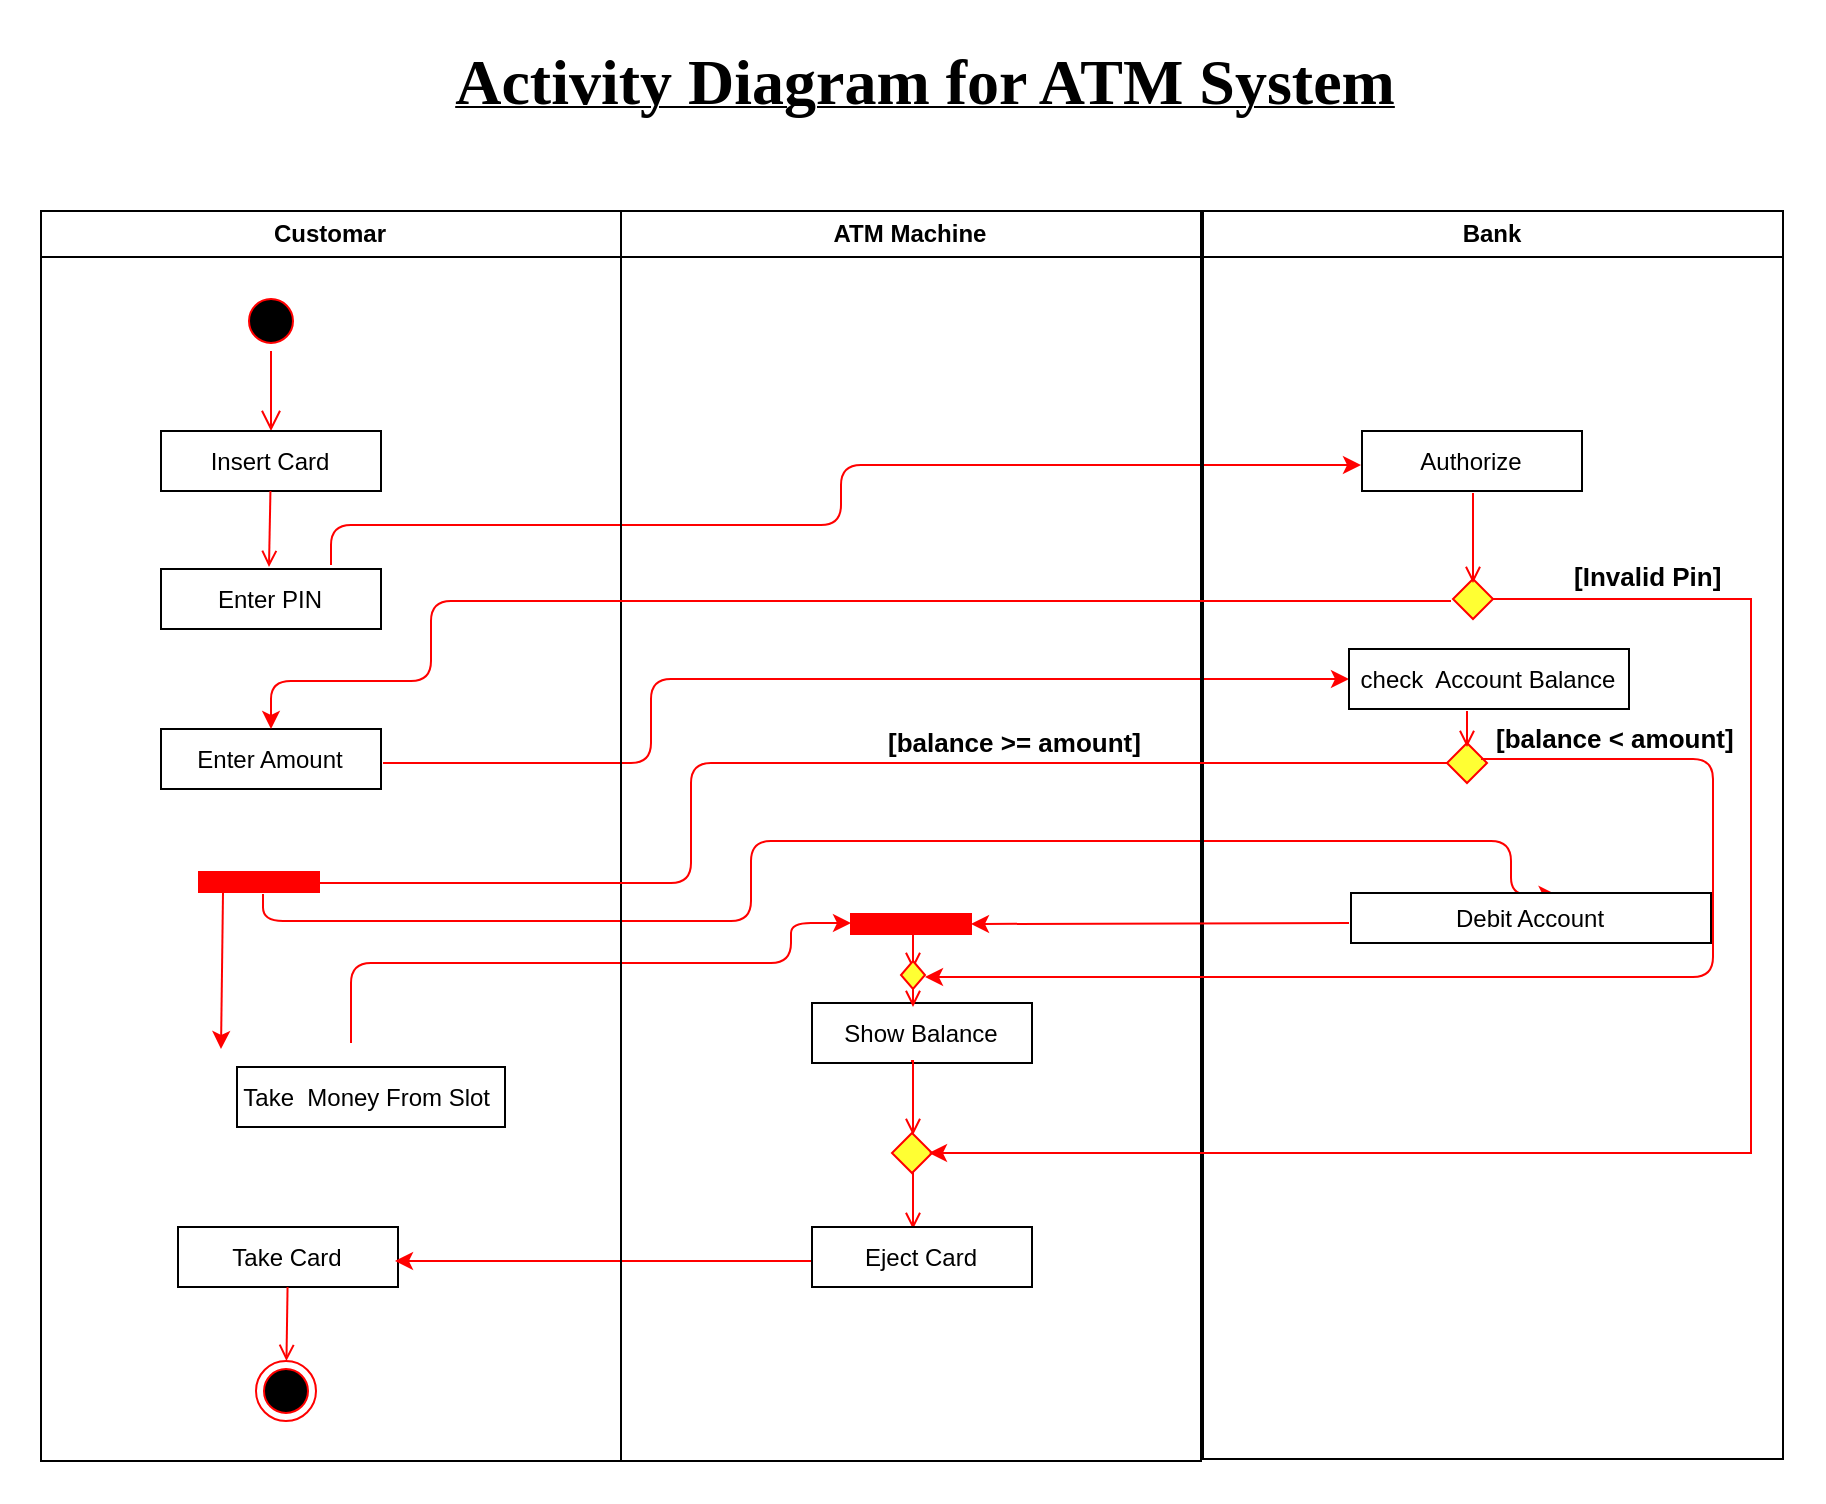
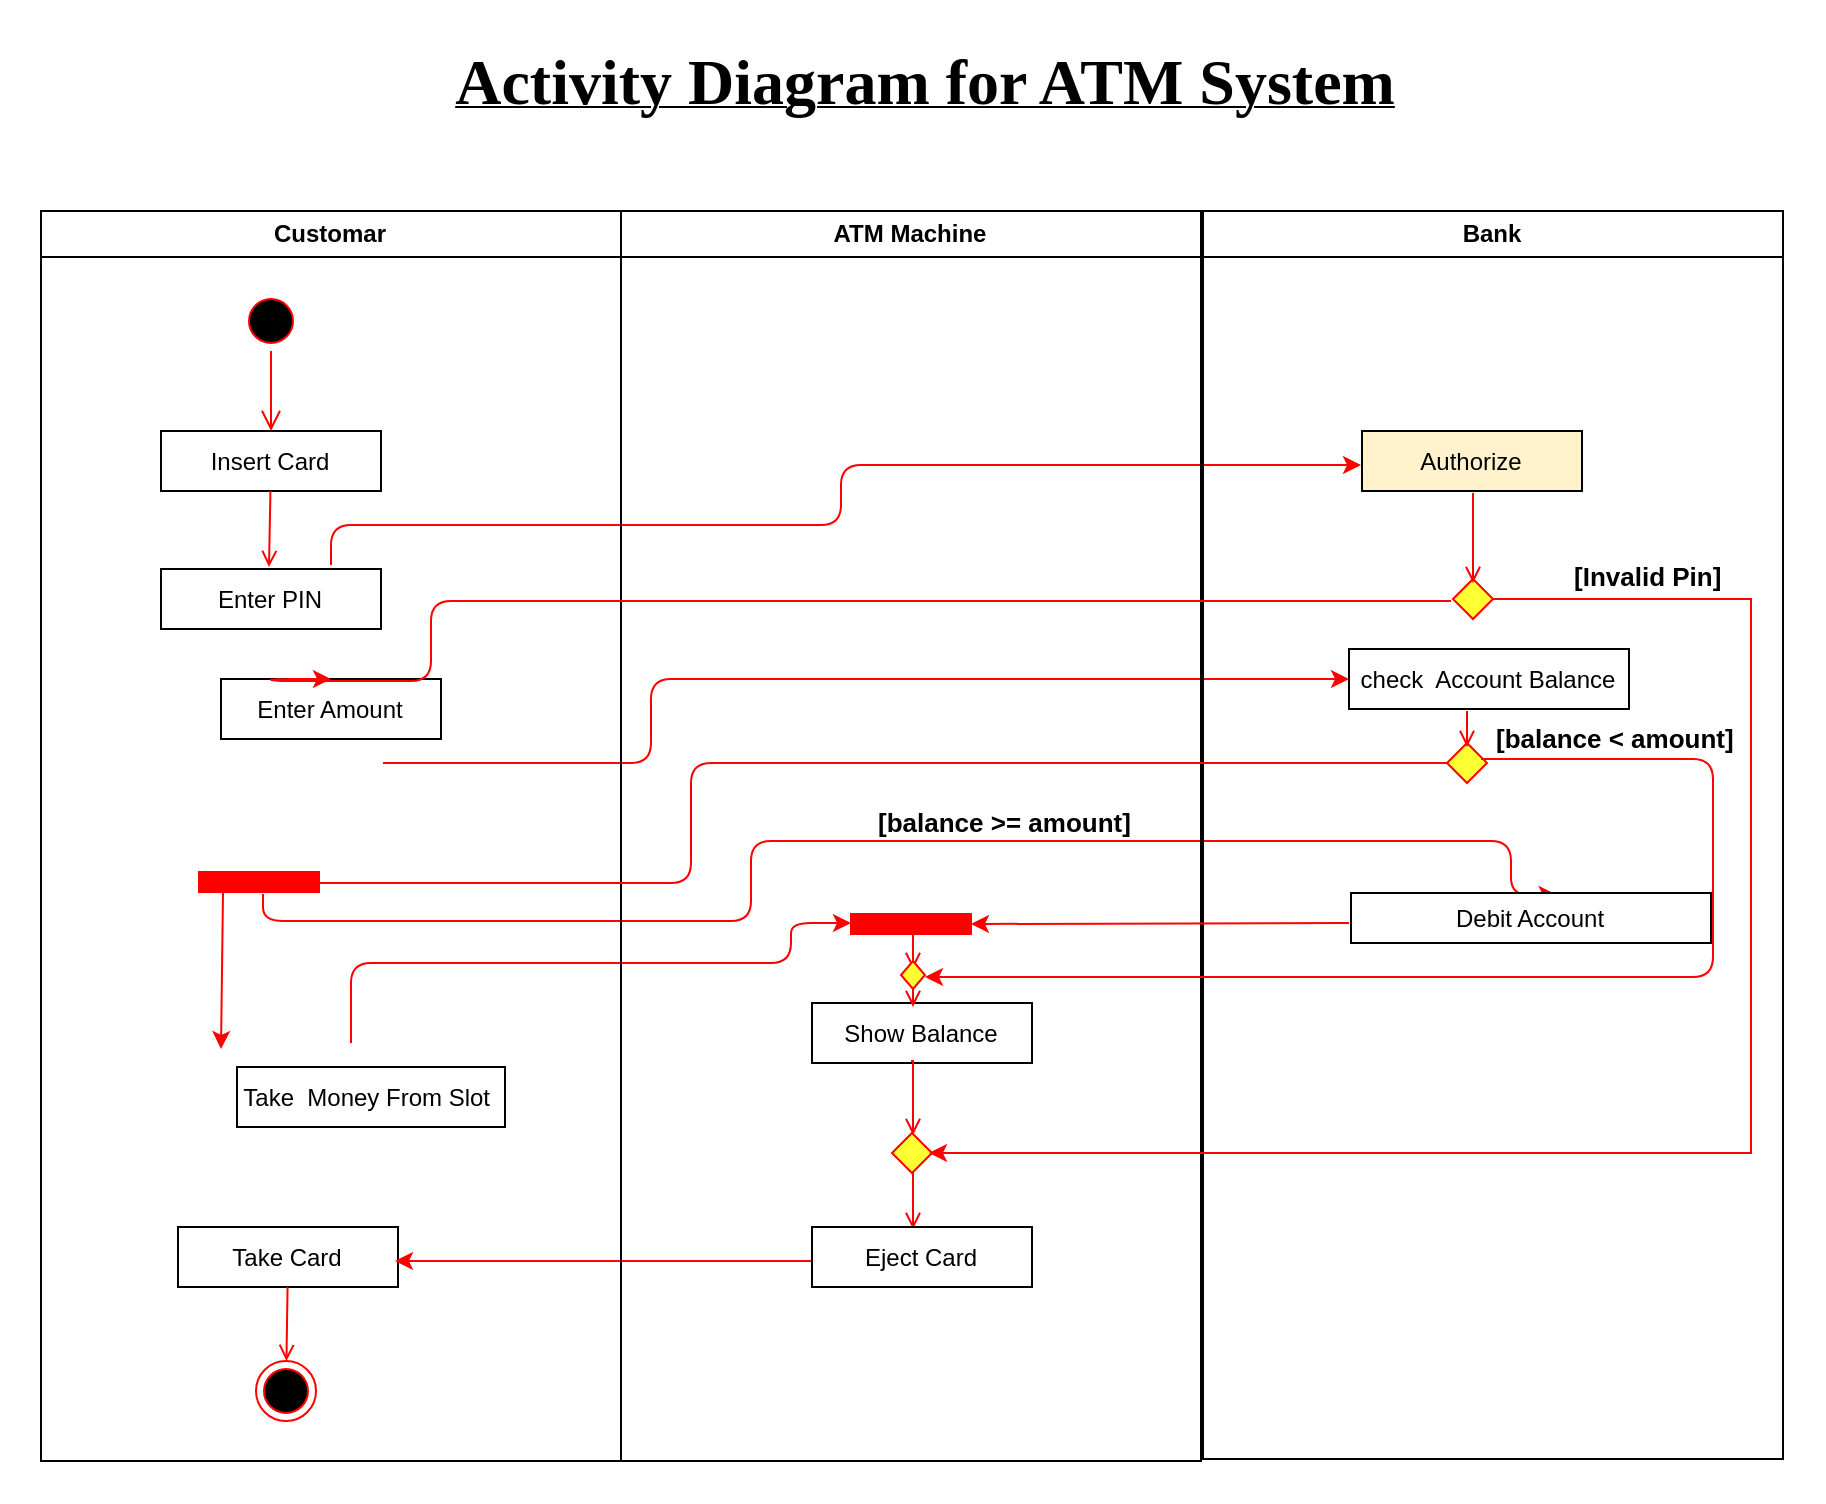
node "Authorize": fillcolor #ffffff -> #fff2cc
node "[balance >= amount]": moved (1025, 743) -> (1015, 823)
node "Enter Amount": moved (271, 759) -> (331, 709)
